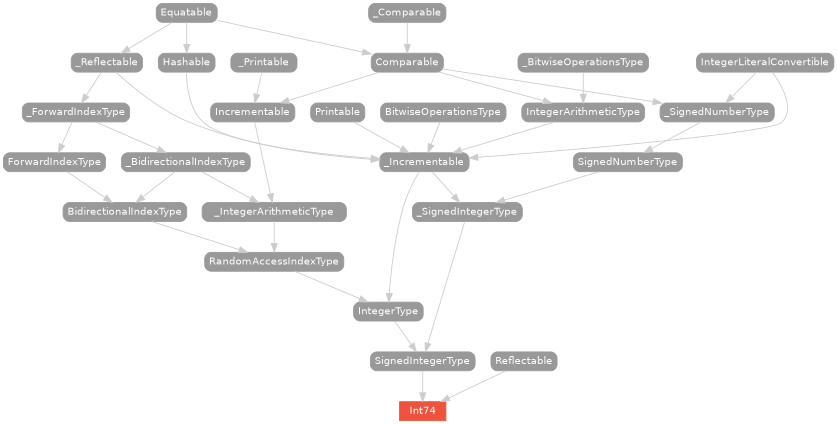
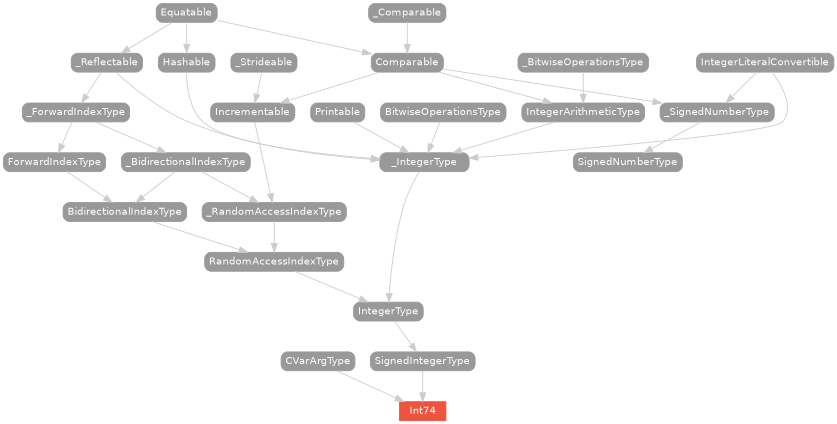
node "_Printable": label "_Printable" -> "_Strideable"
node "_Incrementable": label "_Incrementable" -> "_IntegerType"
node "_IntegerArithmeticType": label "_IntegerArithmeticType" -> "_RandomAccessIndexType"
node "_SignedIntegerType": removed
node "CVarArgType": added
node "Reflectable": removed
